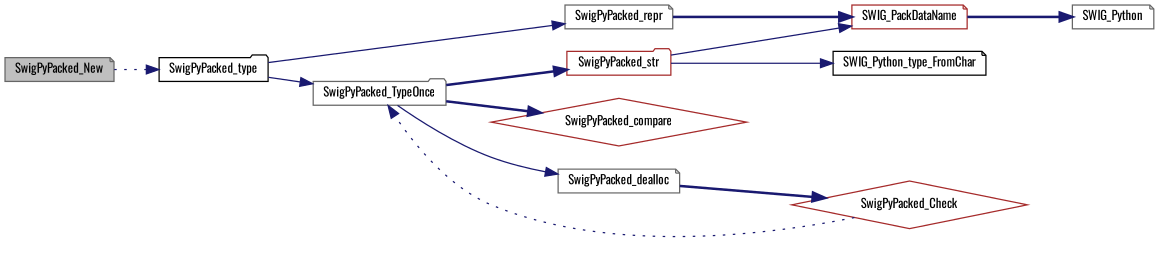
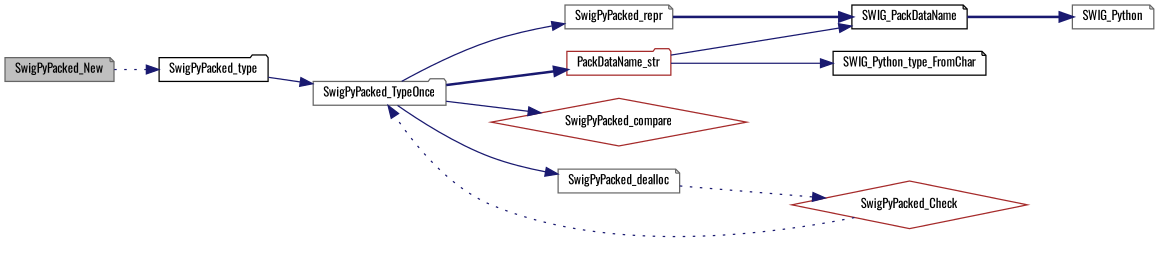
node "SWIG_PackDataName": color brown -> black
edge "SwigPyPacked_type" -> "SwigPyPacked_repr": now "SwigPyPacked_TypeOnce" -> "SwigPyPacked_repr"
node "SwigPyPacked_str": label "SwigPyPacked_str" -> "PackDataName_str"
edge "SwigPyPacked_TypeOnce" -> "SwigPyPacked_compare": style bold -> solid
edge "SwigPyPacked_dealloc" -> "SwigPyPacked_Check": style bold -> dotted
